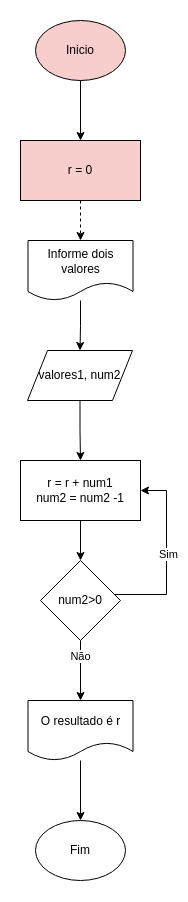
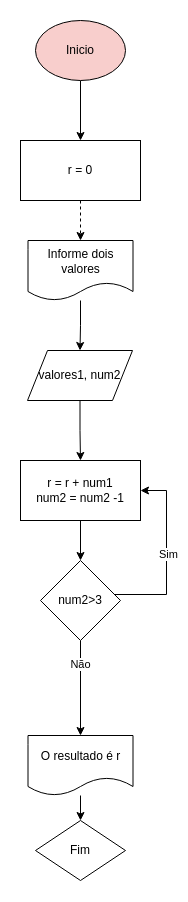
node "r = 0": fillcolor #f8cecc -> #ffffff
node "num2>0": label "num2>0" -> "num2>3"
node "O resultado é r": moved (81, 731) -> (81, 766)
node "Fim": shape ellipse -> diamond
